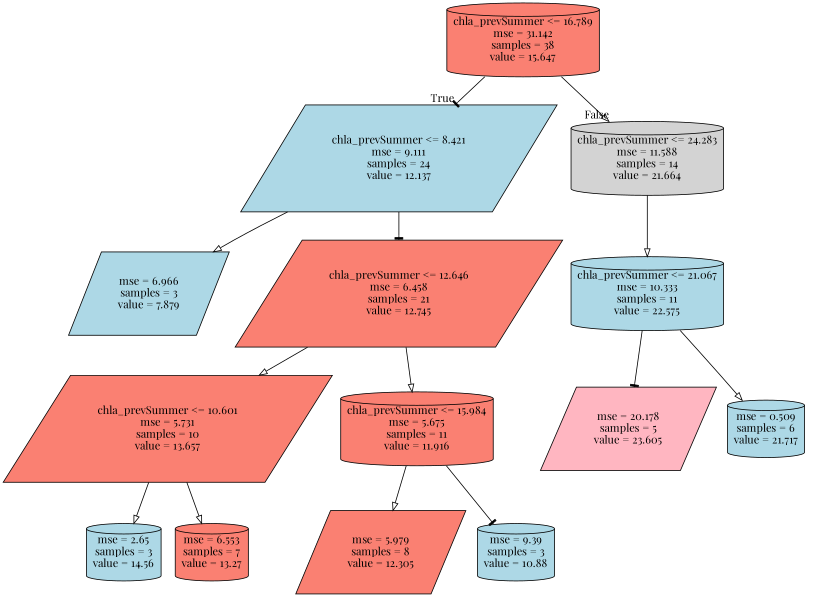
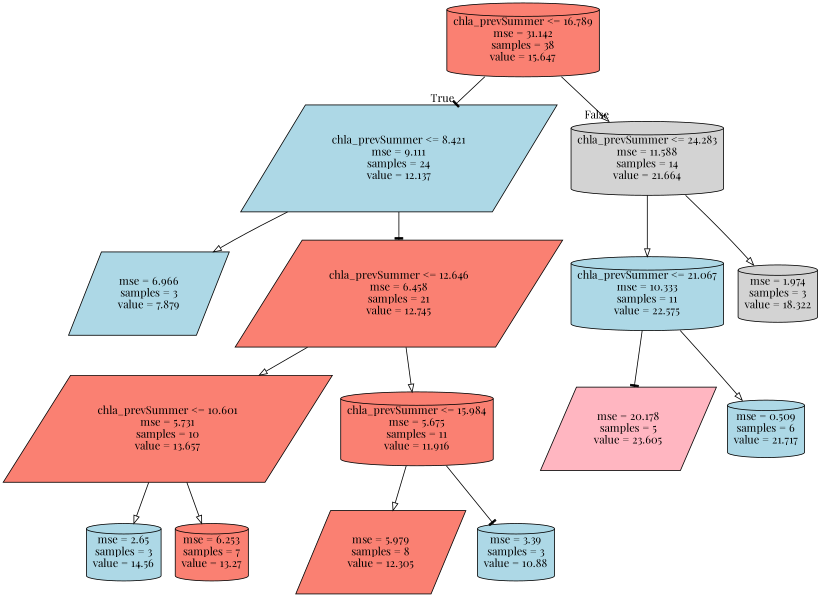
node "mse = 1.974 samples = 3 value = 18.322": added
node "mse = 6.553 samples = 7 value = 13.27": label "mse = 6.553 samples = 7 value = 13.27" -> "mse = 6.253 samples = 7 value = 13.27"
node "mse = 9.39 samples = 3 value = 10.88": label "mse = 9.39 samples = 3 value = 10.88" -> "mse = 3.39 samples = 3 value = 10.88"
